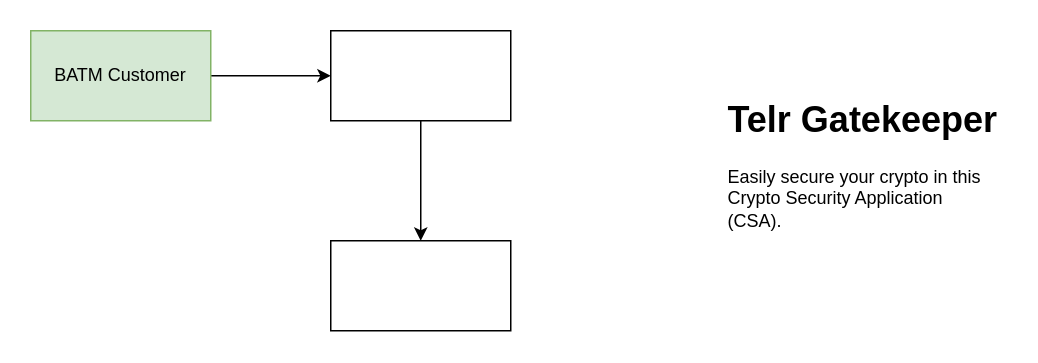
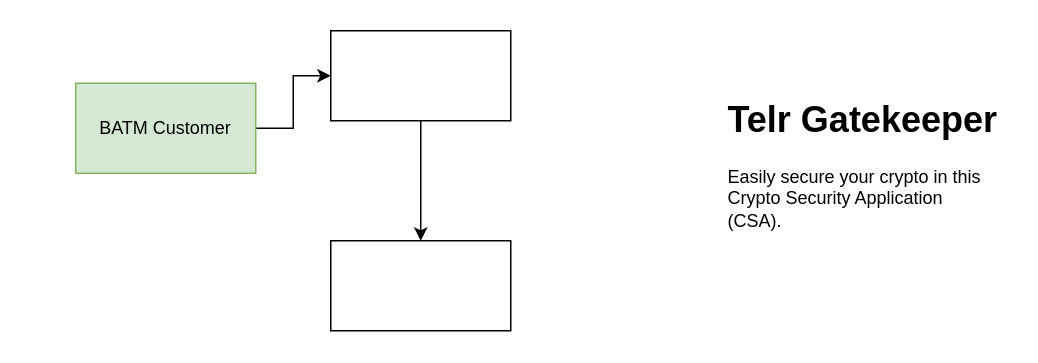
node "BATM Customer": moved (121, 76) -> (166, 128)
